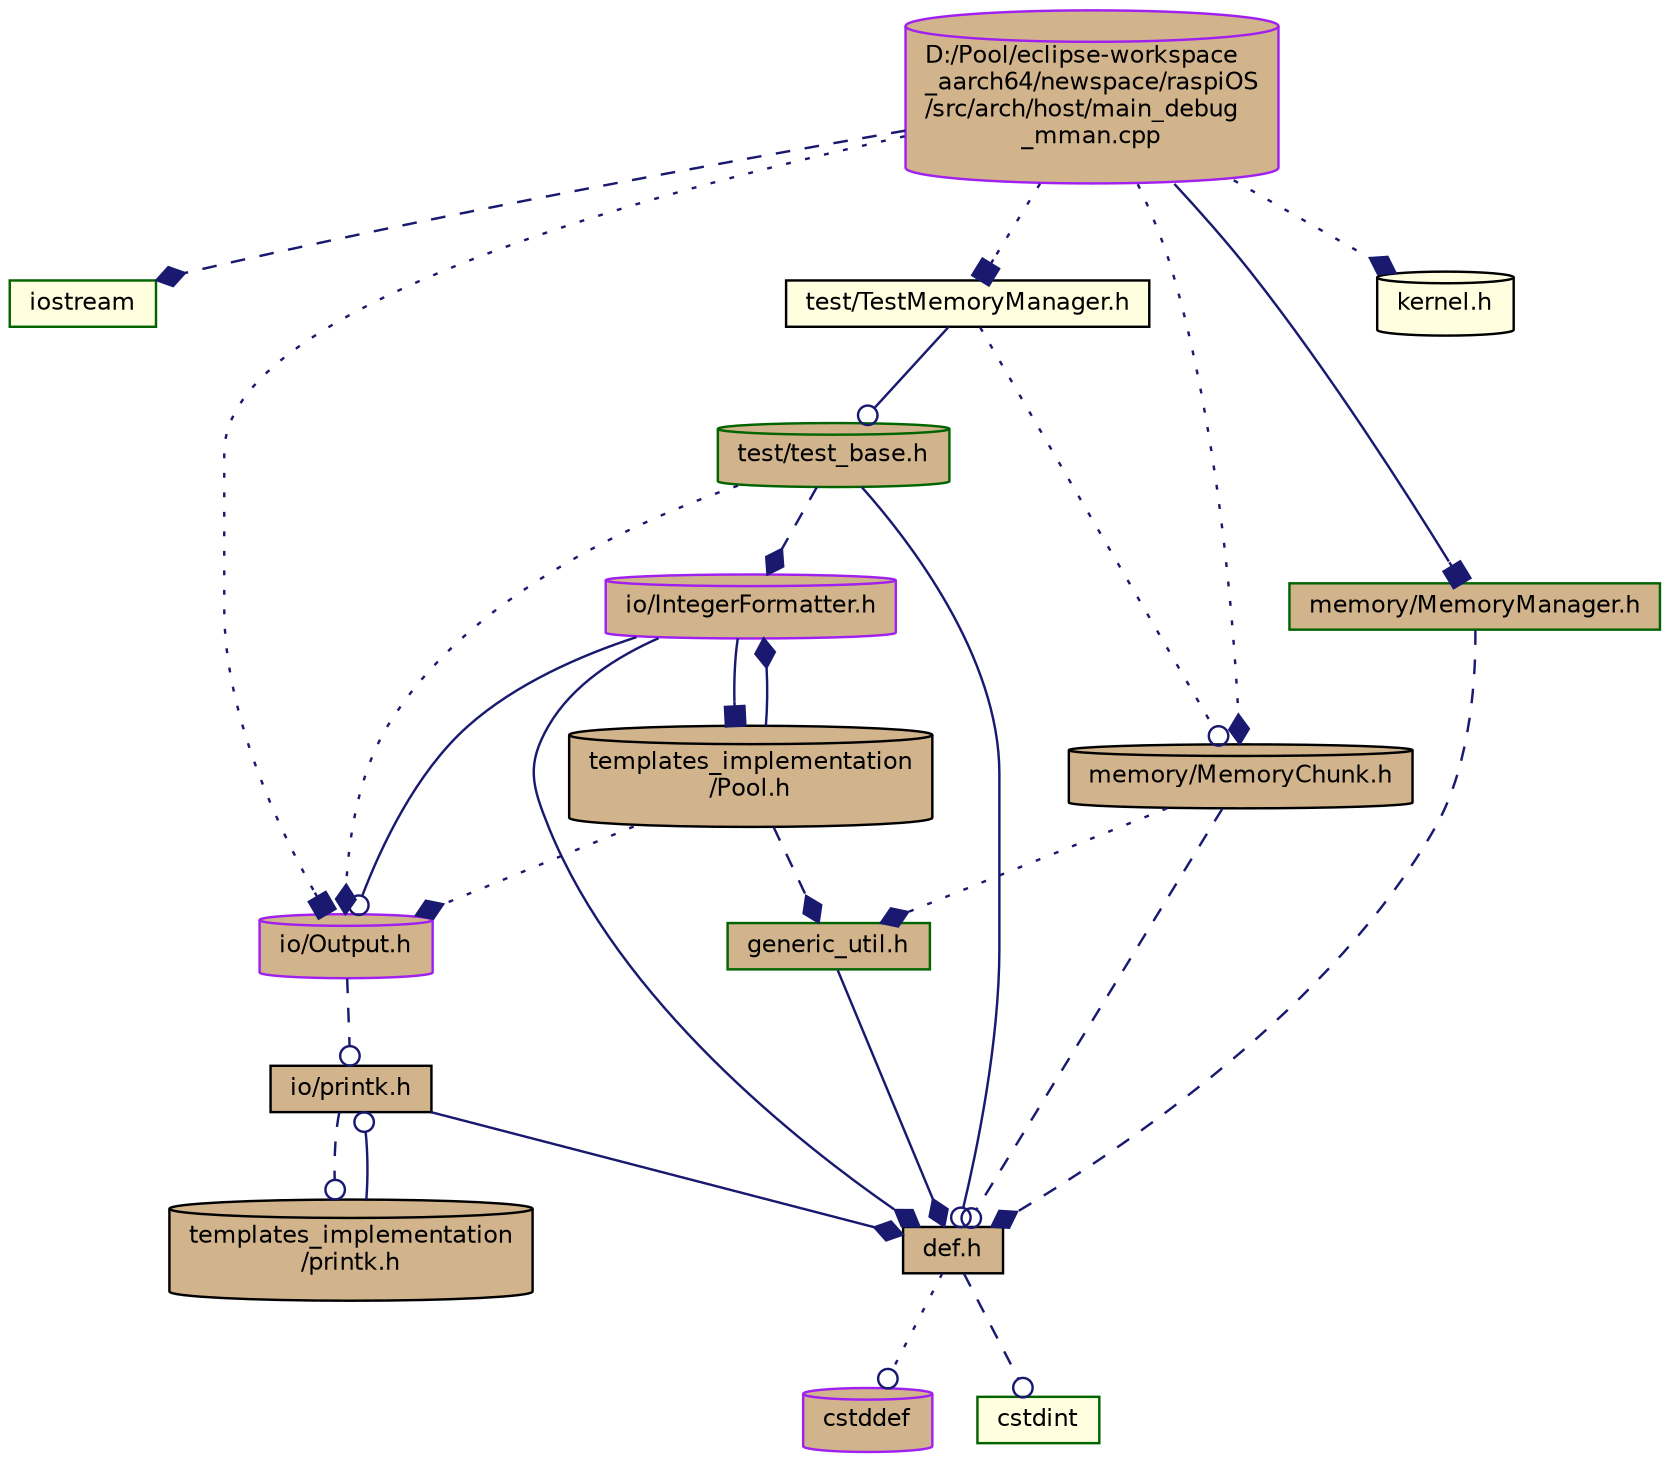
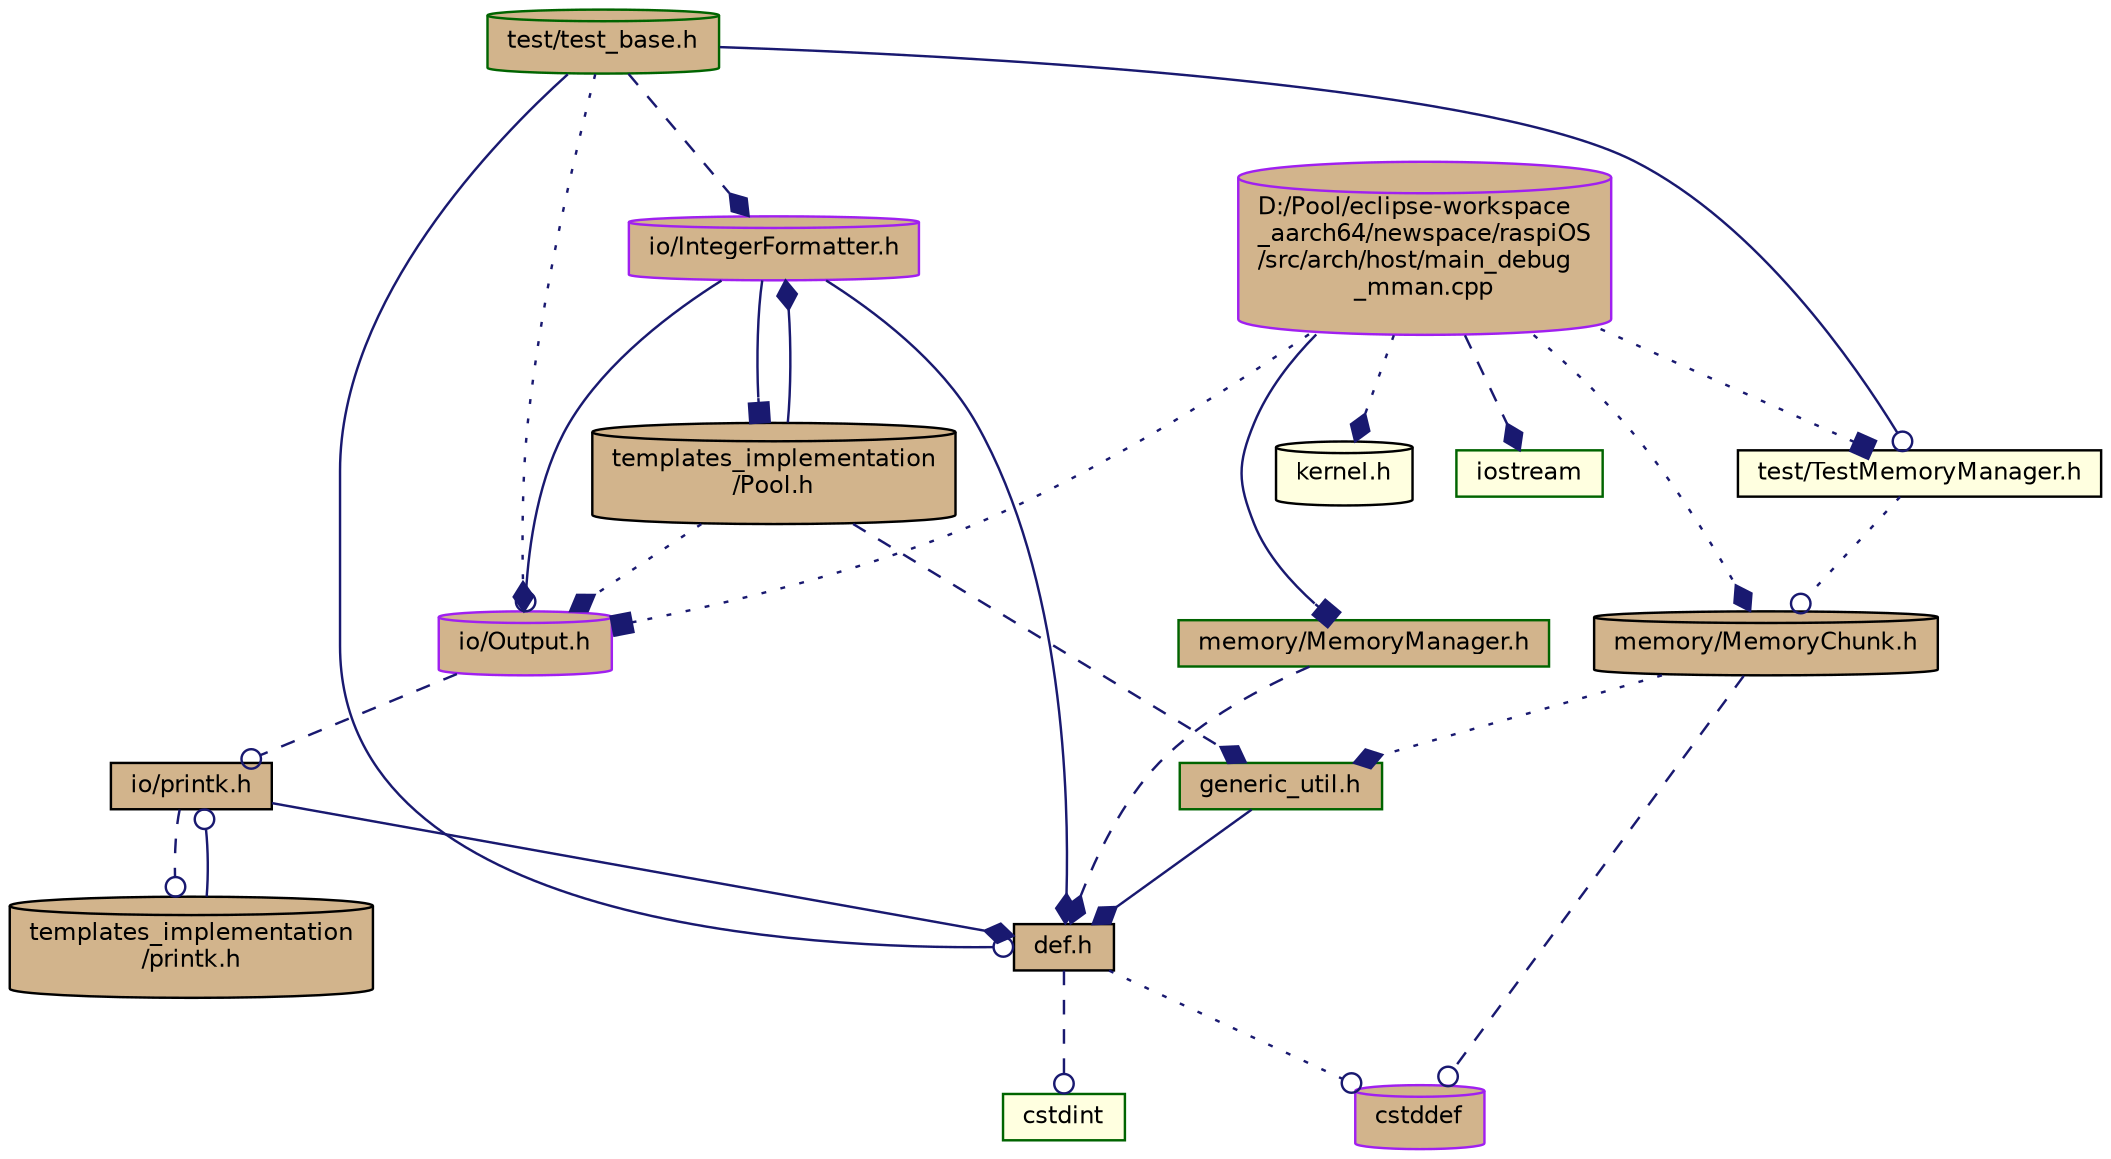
edge "test/TestMemoryManager.h" -> "test/test_base.h": reversed
edge "memory/MemoryChunk.h" -> "def.h": now "memory/MemoryChunk.h" -> "cstddef"
